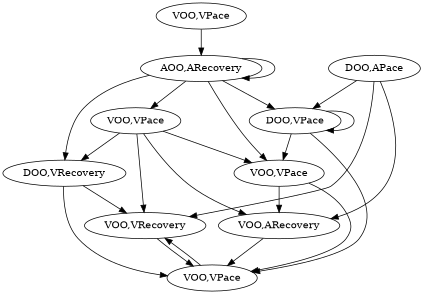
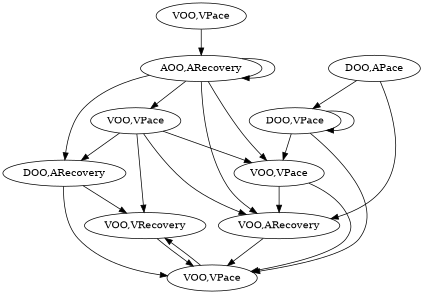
edge "AOO,ARecovery" -> "DOO,VPace": now "AOO,ARecovery" -> "VOO,ARecovery"
node "DOO,VRecovery": label "DOO,VRecovery" -> "DOO,ARecovery"
edge "DOO,APace" -> "VOO,VRecovery": removed
